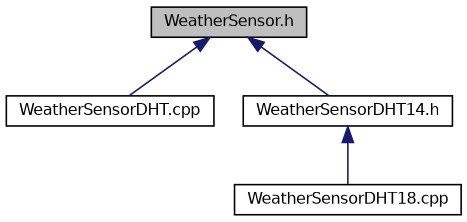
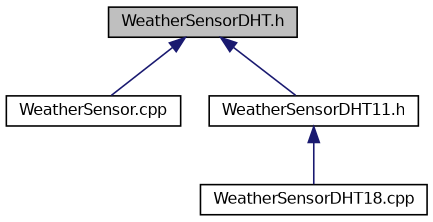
node "WeatherSensor.h": label "WeatherSensor.h" -> "WeatherSensorDHT.h"
node "WeatherSensorDHT.cpp": label "WeatherSensorDHT.cpp" -> "WeatherSensor.cpp"
node "WeatherSensorDHT14.h": label "WeatherSensorDHT14.h" -> "WeatherSensorDHT11.h"
